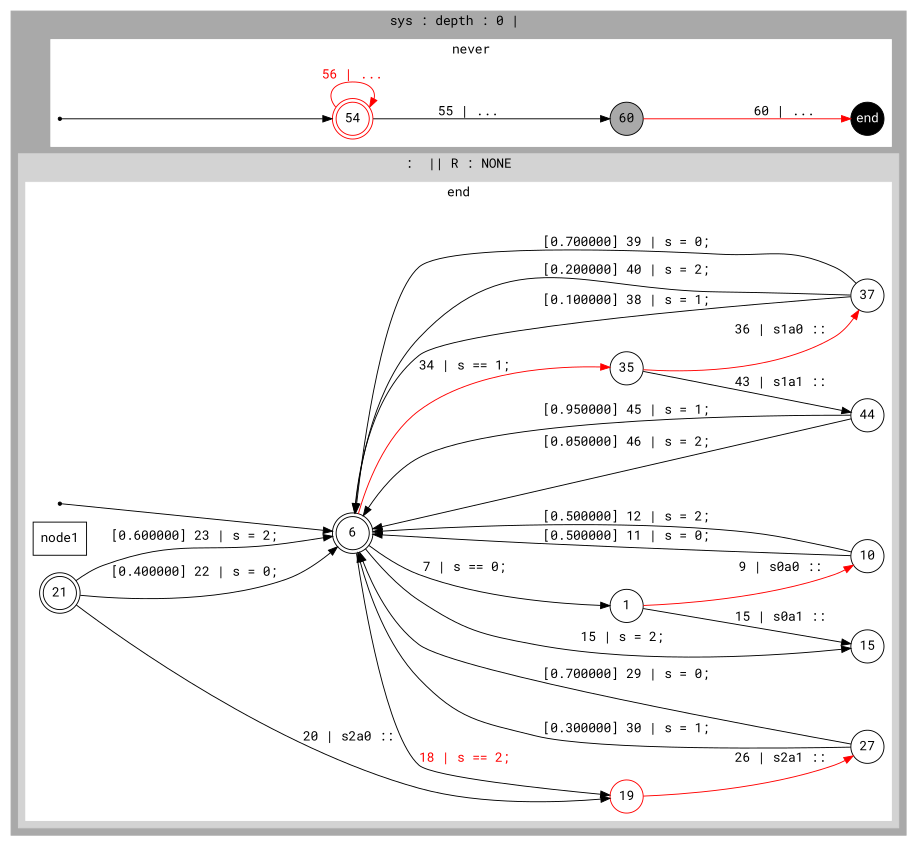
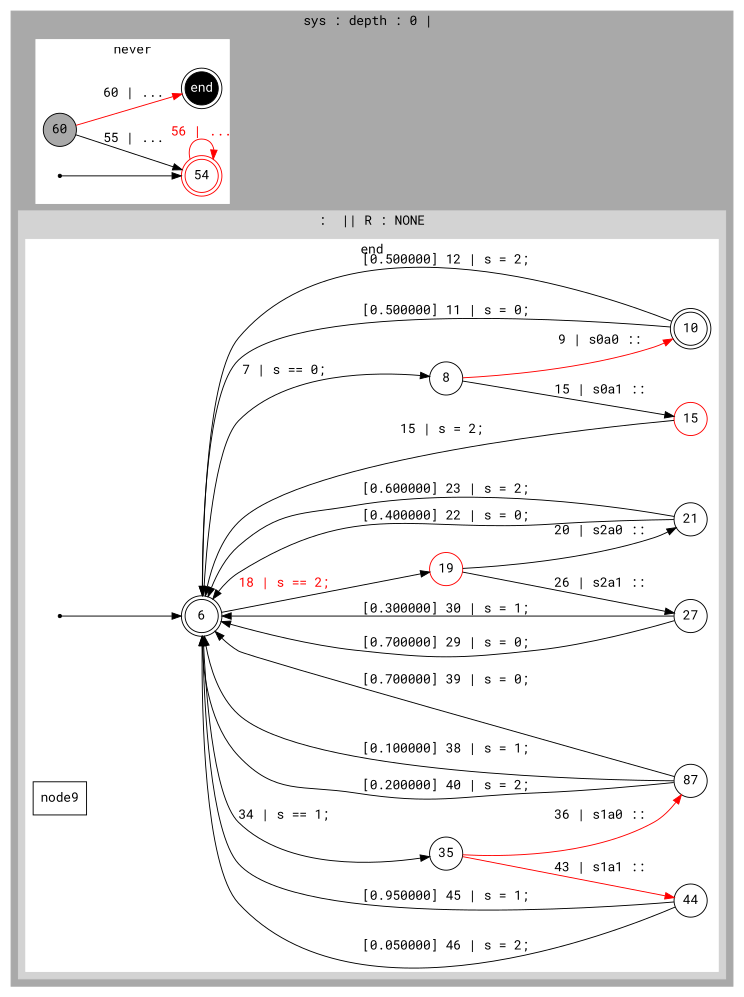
edge "54" -> "60": reversed
node "end": shape circle -> doublecircle
node "37": label "37" -> "87"
edge "35" -> "44": color black -> red
edge "6" -> "35": color red -> black
node "node1": label "node1" -> "node9"
node "10": shape circle -> doublecircle
node "21": shape doublecircle -> circle
node "1": label "1" -> "8"
node "15": color black -> red
edge "6" -> "15": reversed
edge "21" -> "19": reversed
edge "19" -> "27": color red -> black
